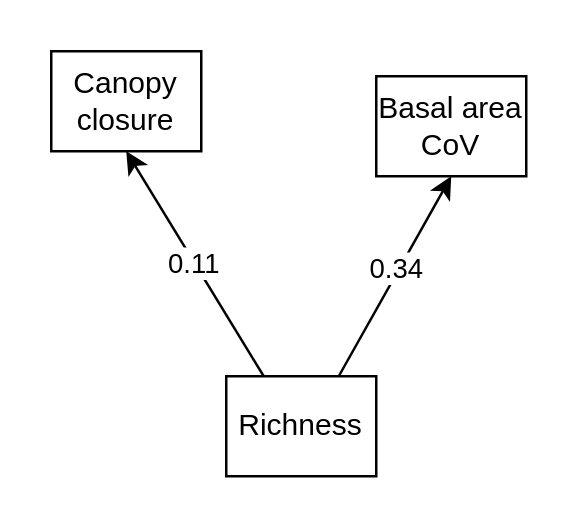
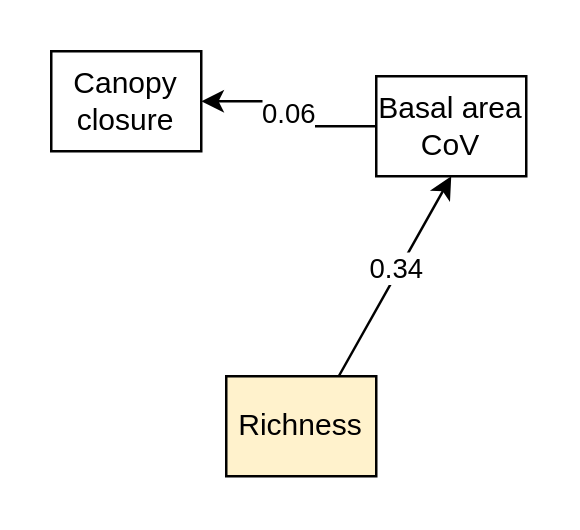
edge "Basal area CoV" -> "Canopy closure": added, label "0.06"
edge "Richness" -> "Canopy closure": removed, label "0.11"
node "Richness": fillcolor #ffffff -> #fff2cc
